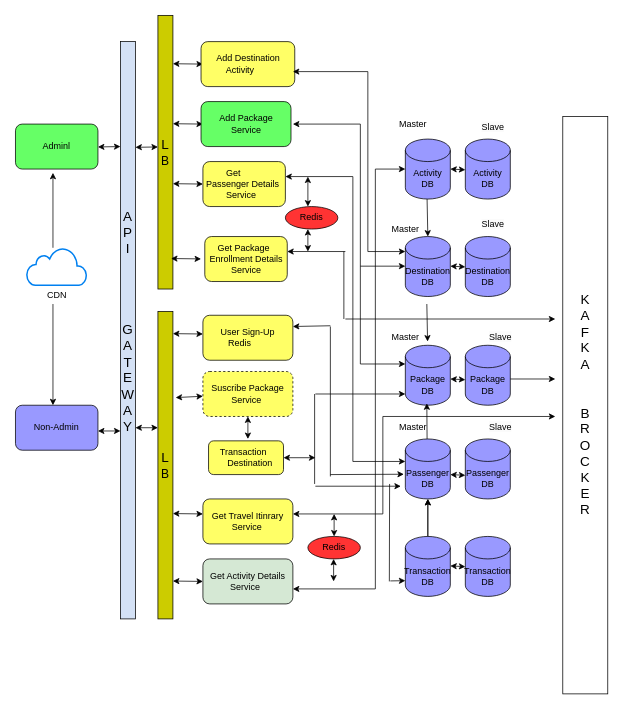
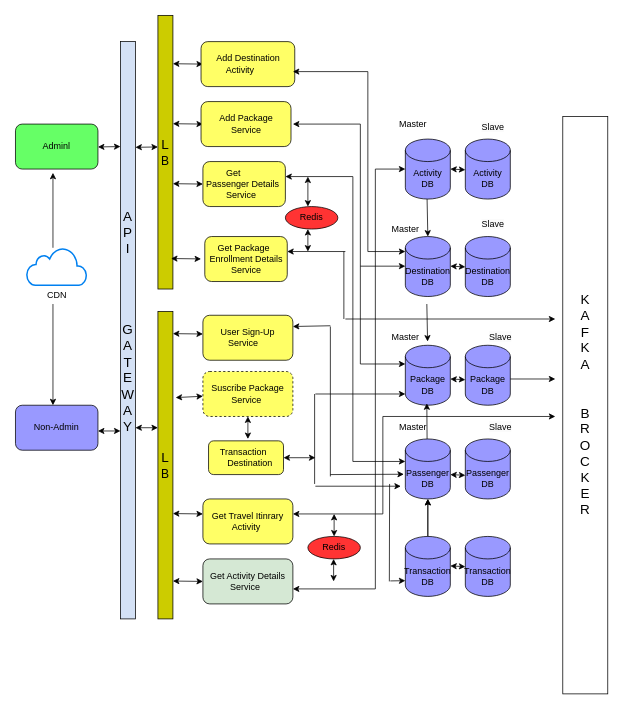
node "Add Package Service": fillcolor #66ff66 -> #ffff66
node "User Sign-Up Redis": label "User Sign-Up Redis" -> "User Sign-Up Service"
node "Get Travel Itinrary Service": label "Get Travel Itinrary Service" -> "Get Travel Itinrary Activity"
